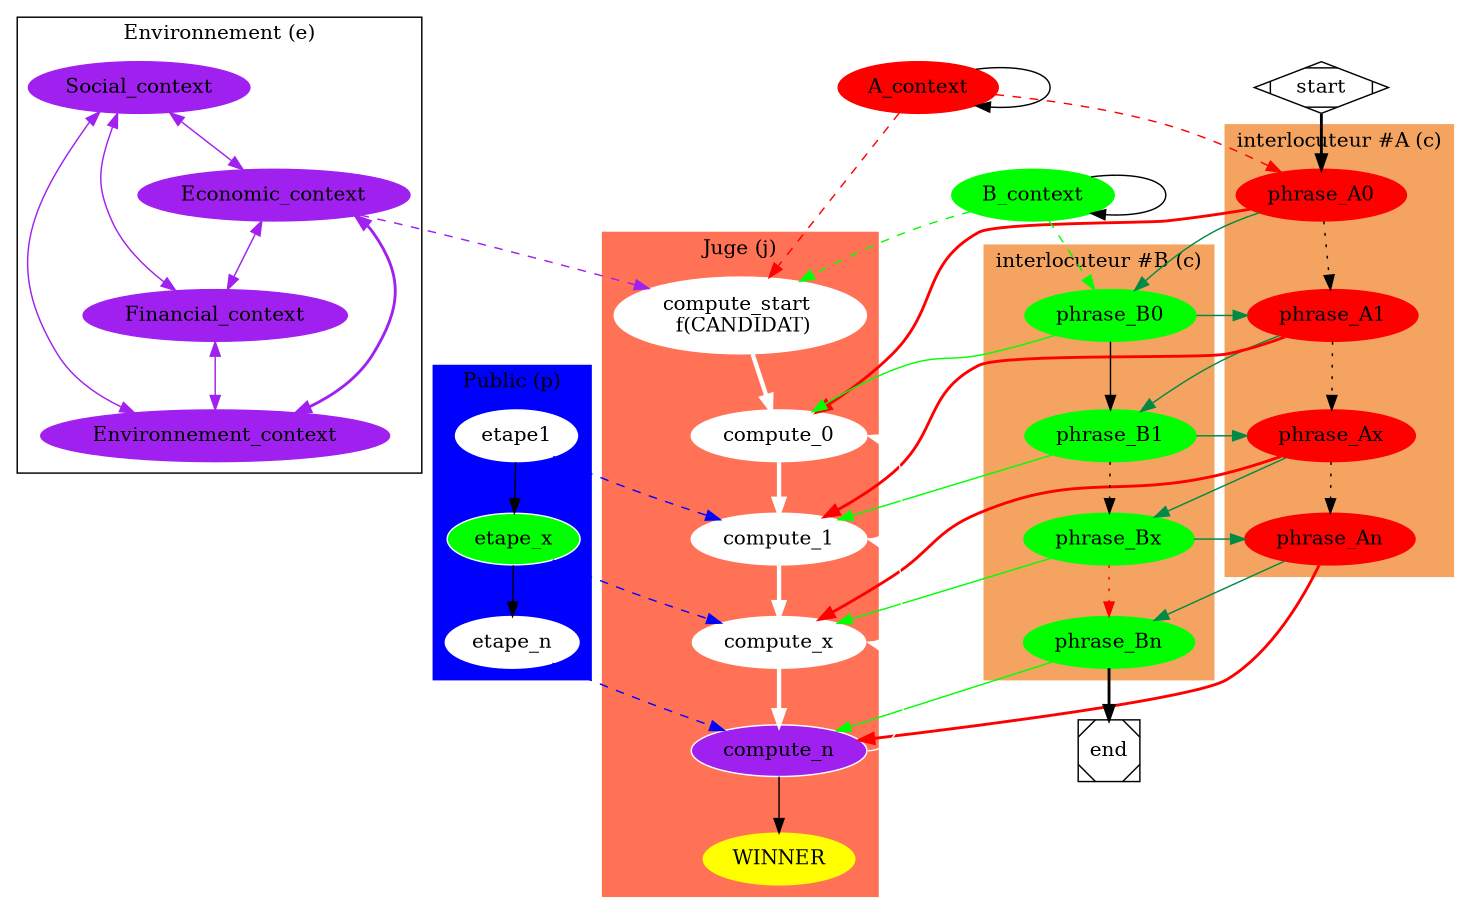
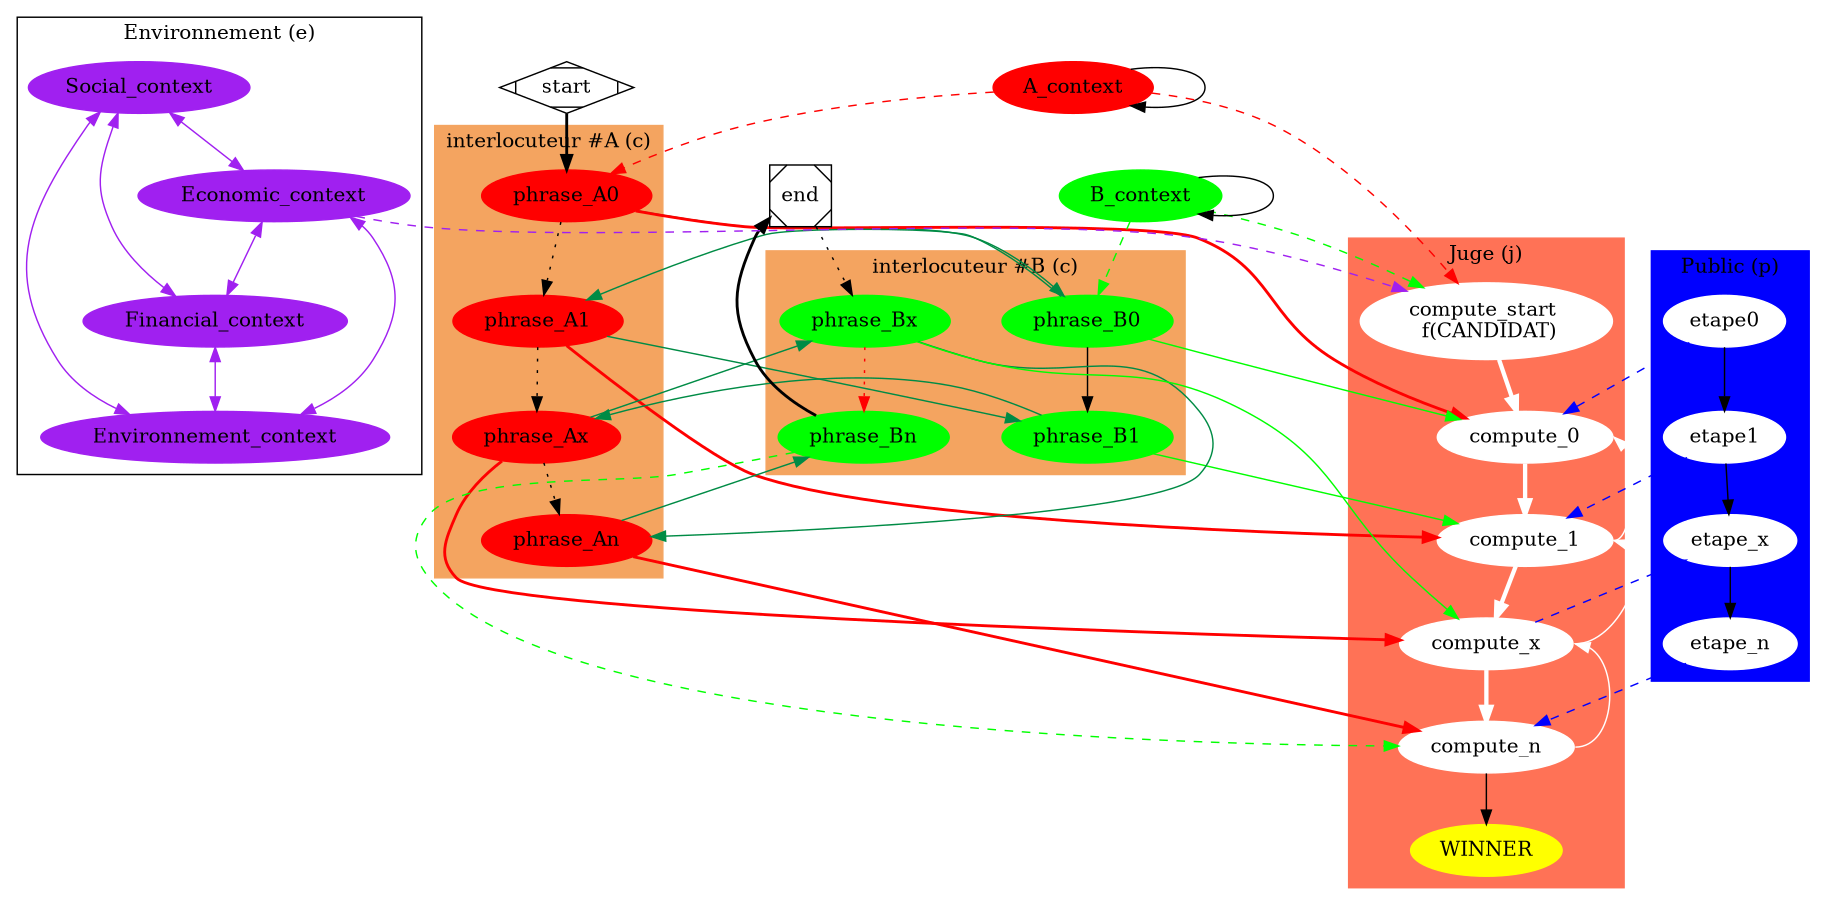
node "etape0": added
edge "Economic_context" -- "Environnement_context": style bold -> solid
edge "phrase_B1" -> "phrase_Bx": now "end" -> "phrase_Bx"
node "etape_x": fillcolor green -> white
edge "etape_x" -> "compute_x": reversed
edge "phrase_Bn" -> "compute_n": style solid -> dashed
node "compute_n": fillcolor purple -> white
